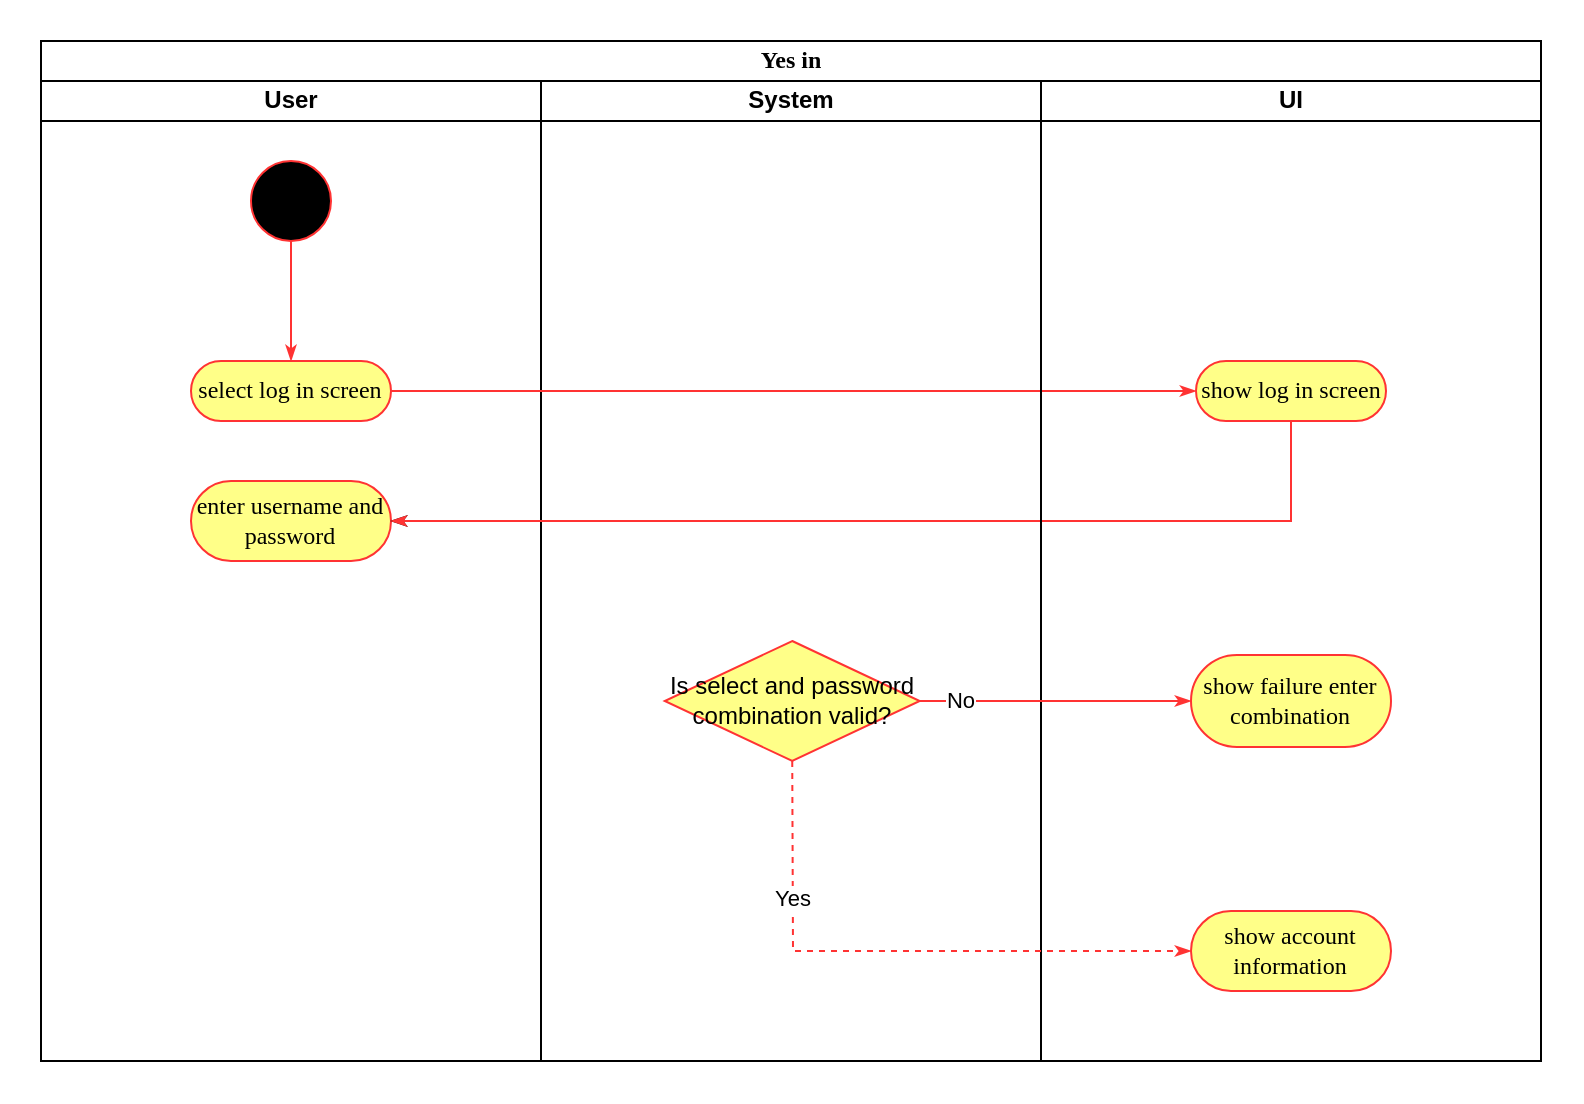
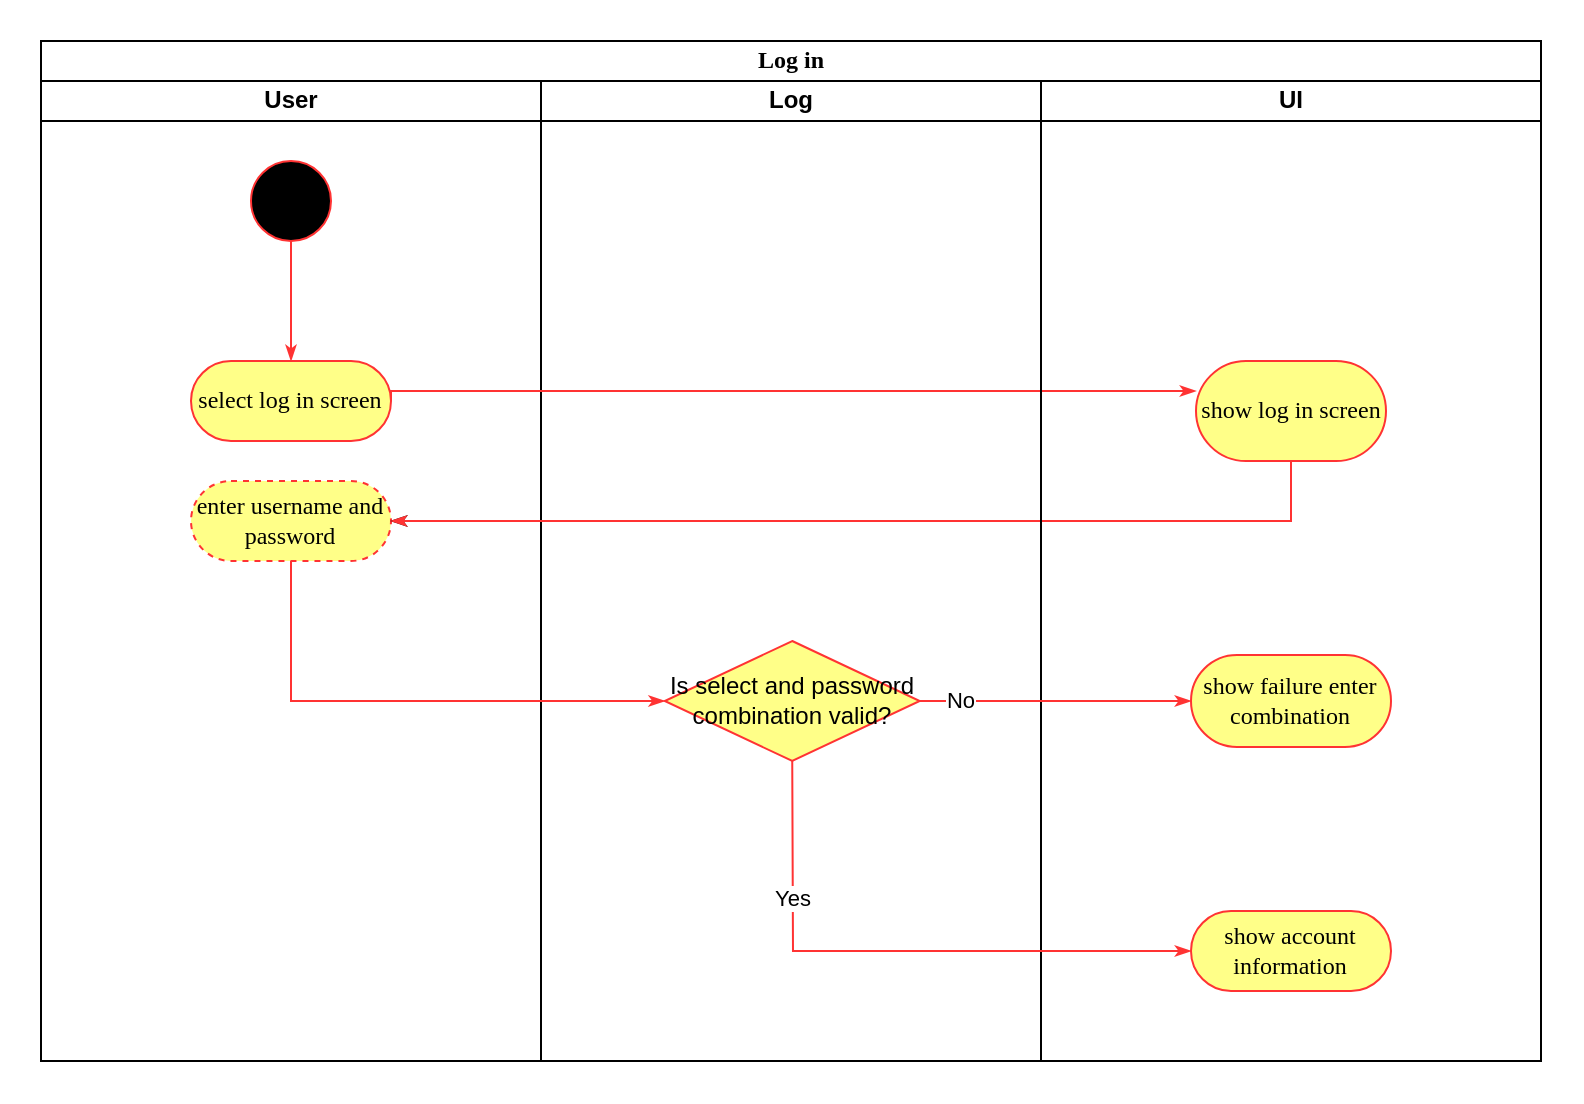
node "Yes in": label "Yes in" -> "Log in"
node "System": label "System" -> "Log"
node "select log in screen": size 200x60 -> 200x80
node "show log in screen": size 190x60 -> 190x100
node "enter username and password": style solid -> dashed
edge "enter username and password" -> "Is select and password combination valid?": added
edge "Is select and password combination valid?" -> "show account information": style dashed -> solid
